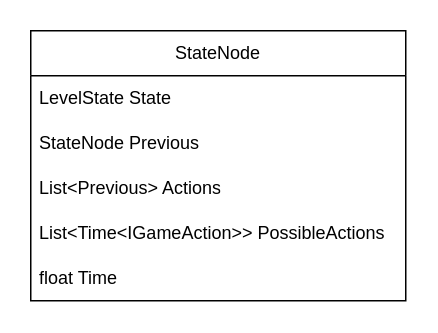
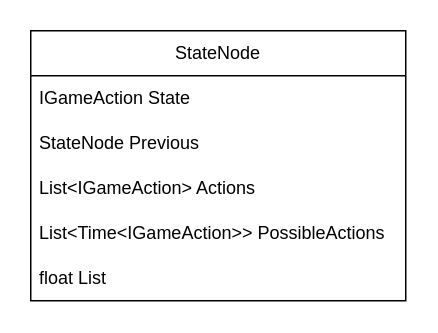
node "LevelState State": label "LevelState State" -> "IGameAction State"
node "List<Previous> Actions": label "List<Previous> Actions" -> "List<IGameAction> Actions"
node "float Time": label "float Time" -> "float List"
